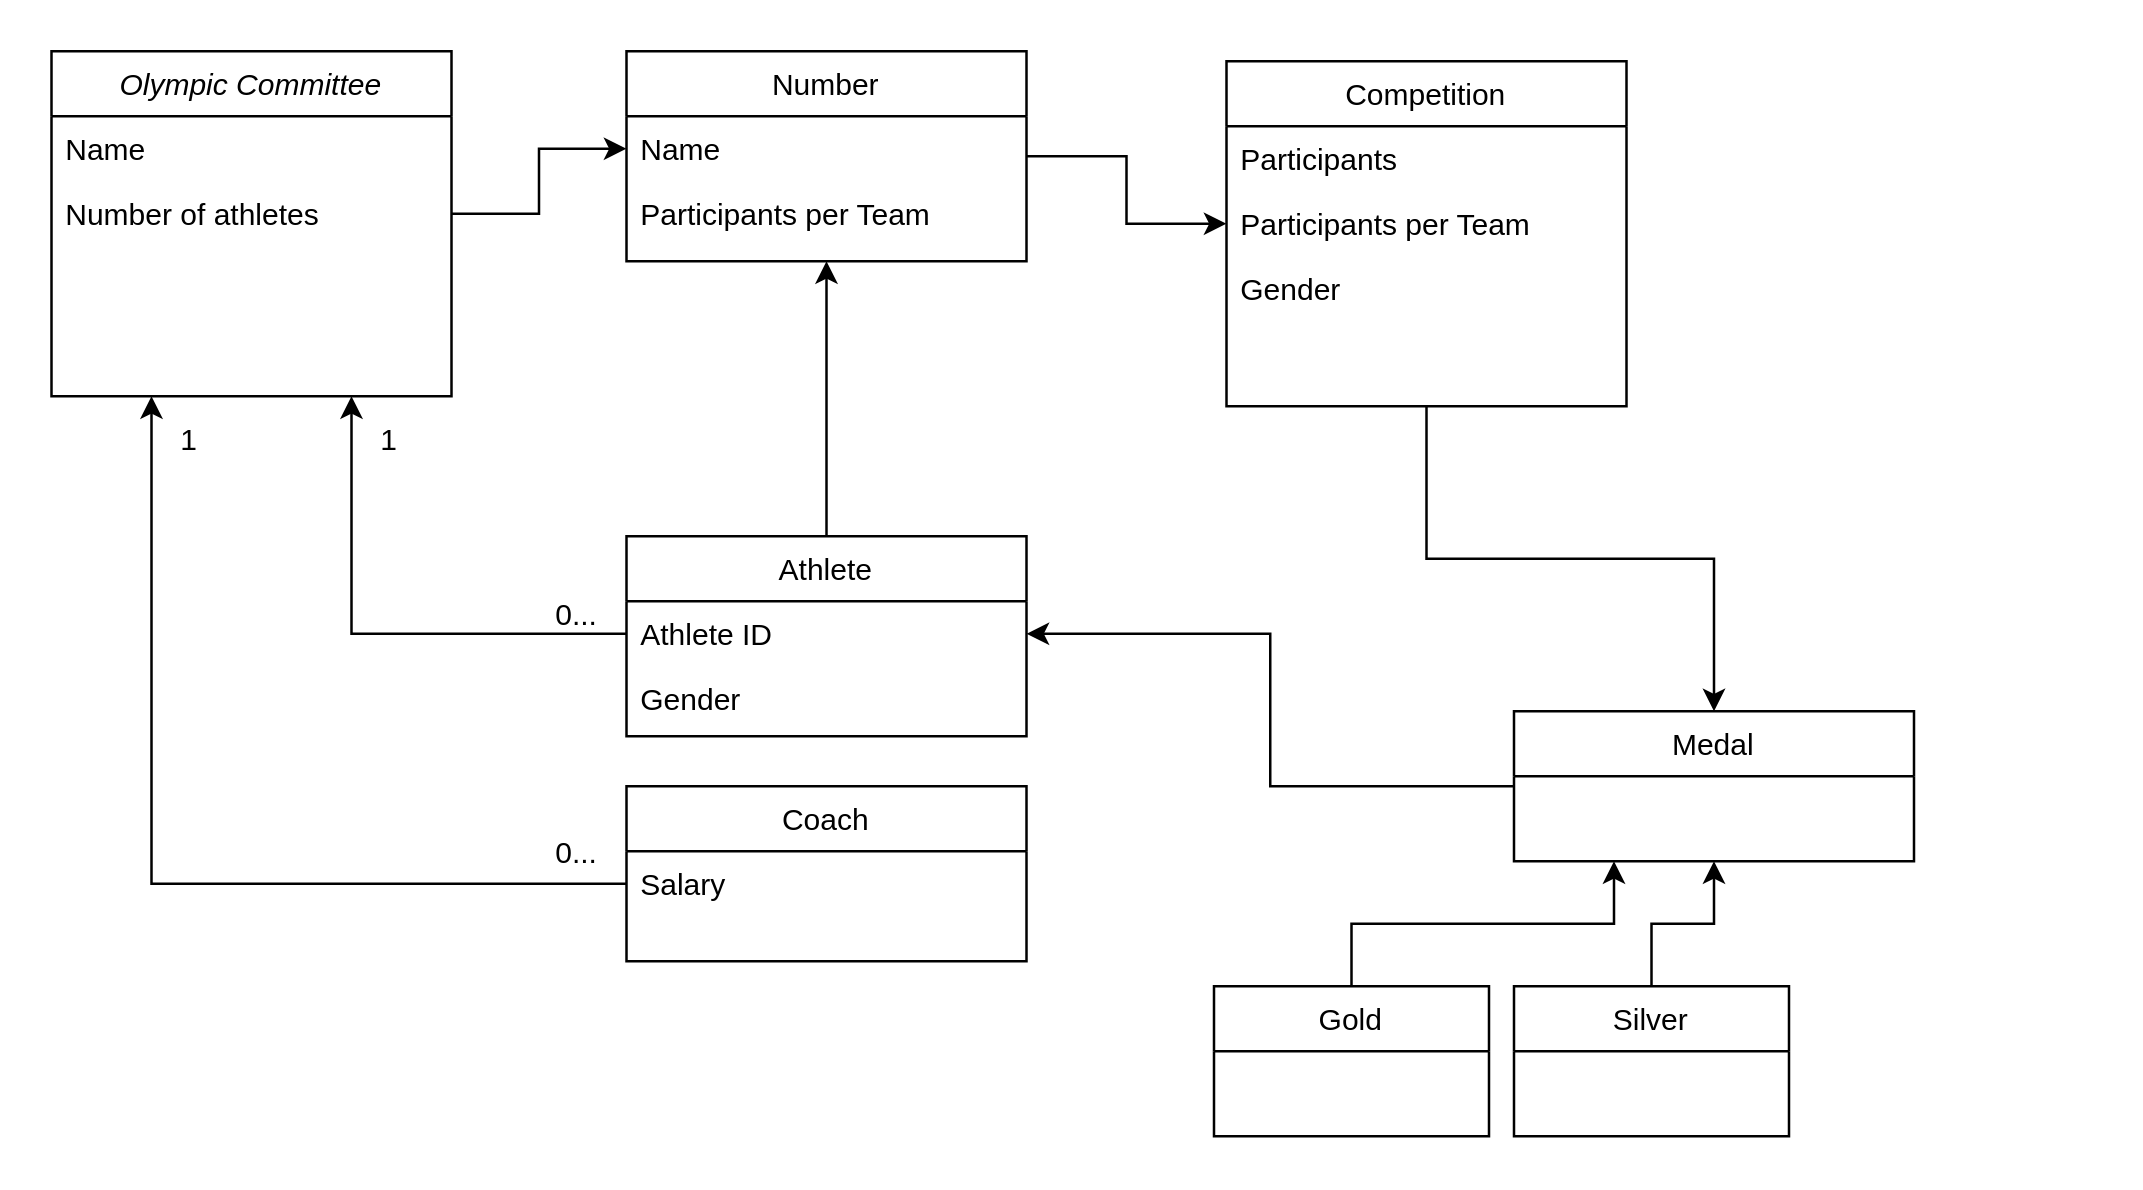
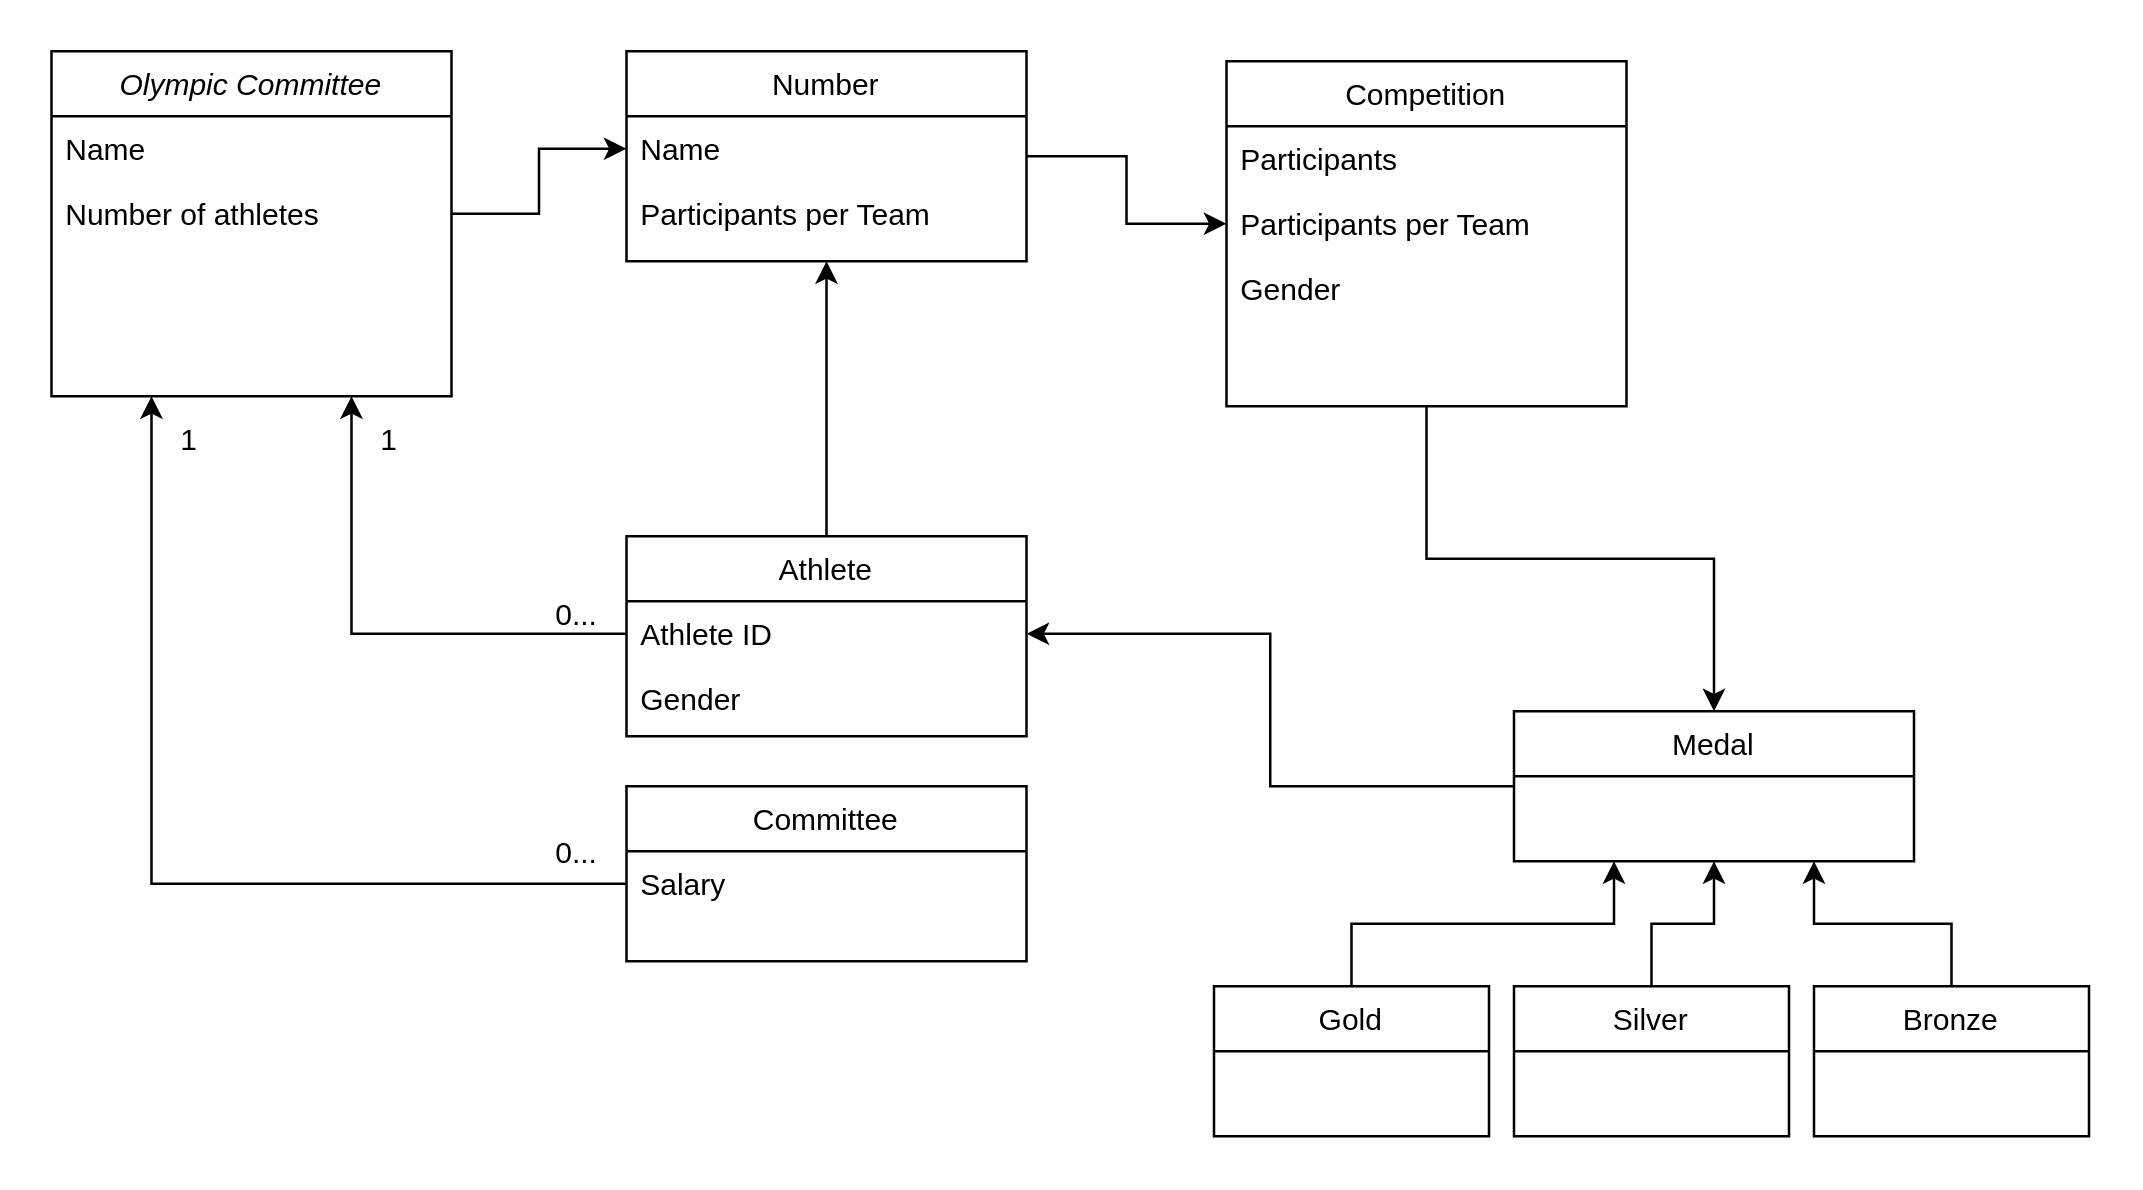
node "Coach": label "Coach" -> "Committee"
edge "Bronze" -> "Medal": added
node "Bronze": added
